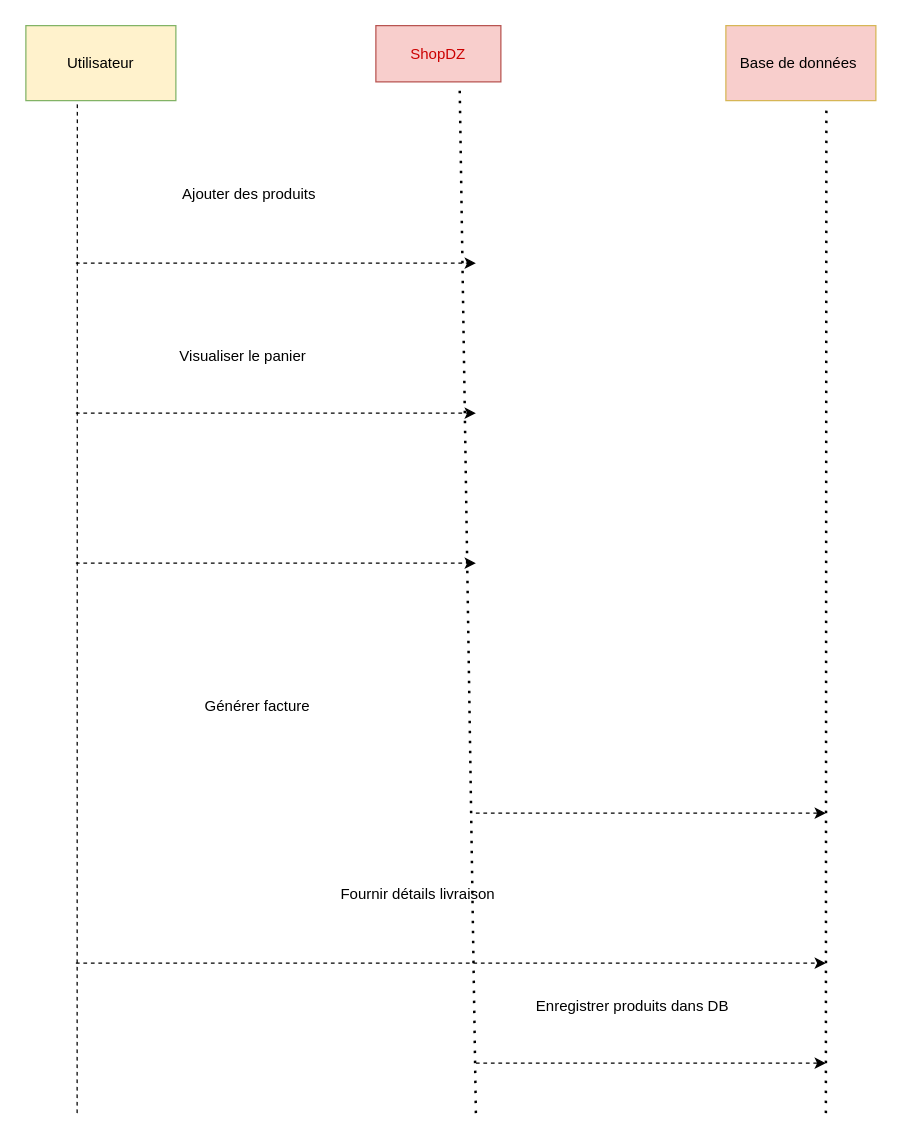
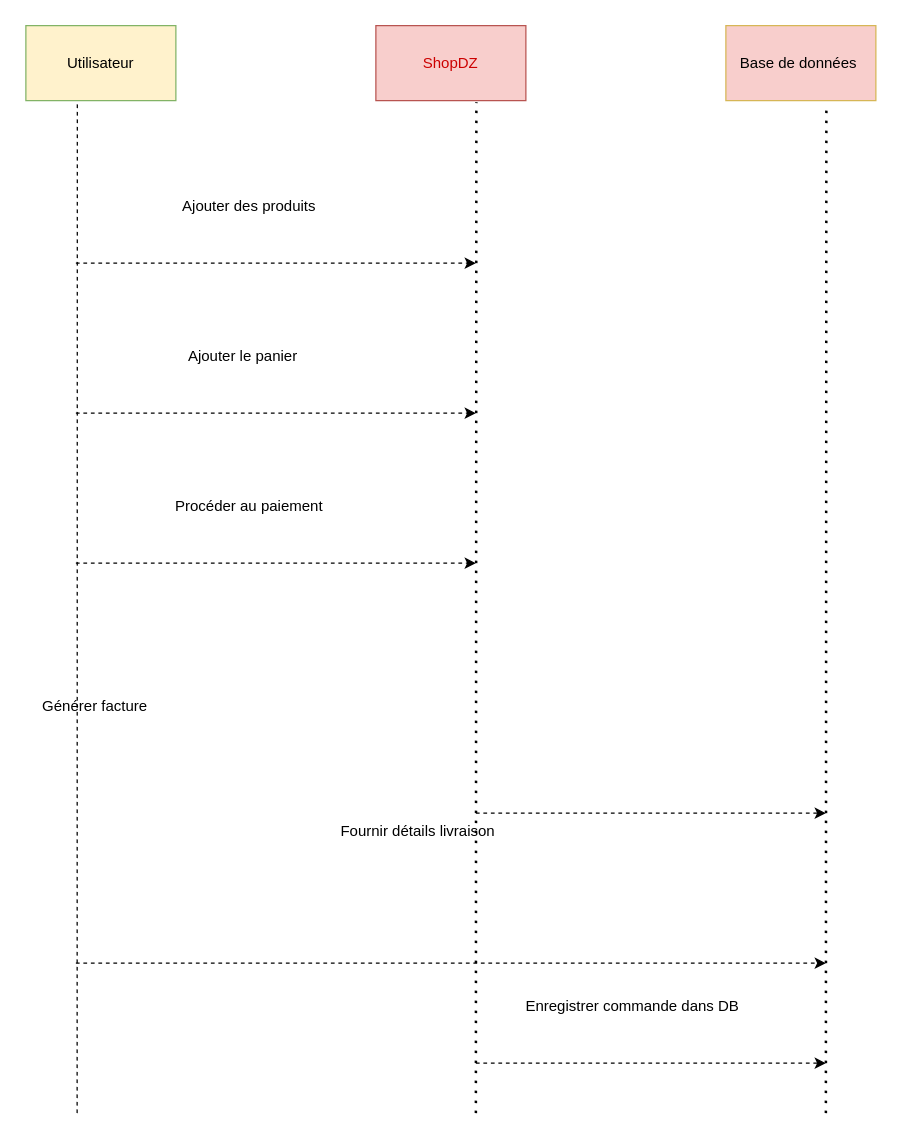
node "ShopDZ": size 125x56 -> 150x75
node "Ajouter des produits": moved (251, 194) -> (251, 207)
node "Visualiser le panier": label "Visualiser le panier" -> "Ajouter le panier"
node "Procéder au paiement": added
node "Générer facture": moved (257, 707) -> (94, 707)
node "Fournir détails livraison": moved (419, 894) -> (419, 832)
node "Enregistrer produits dans DB": label "Enregistrer produits dans DB" -> "Enregistrer commande dans DB"
